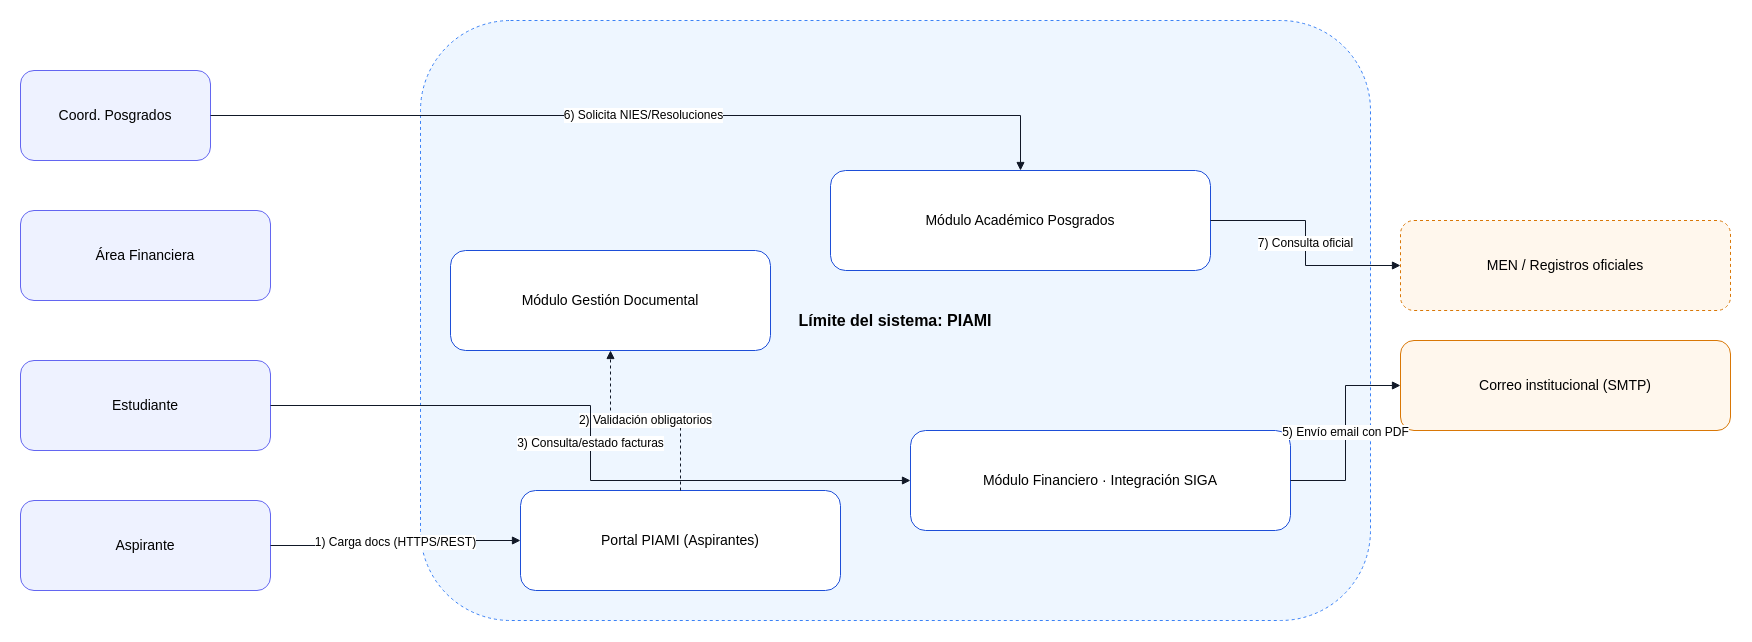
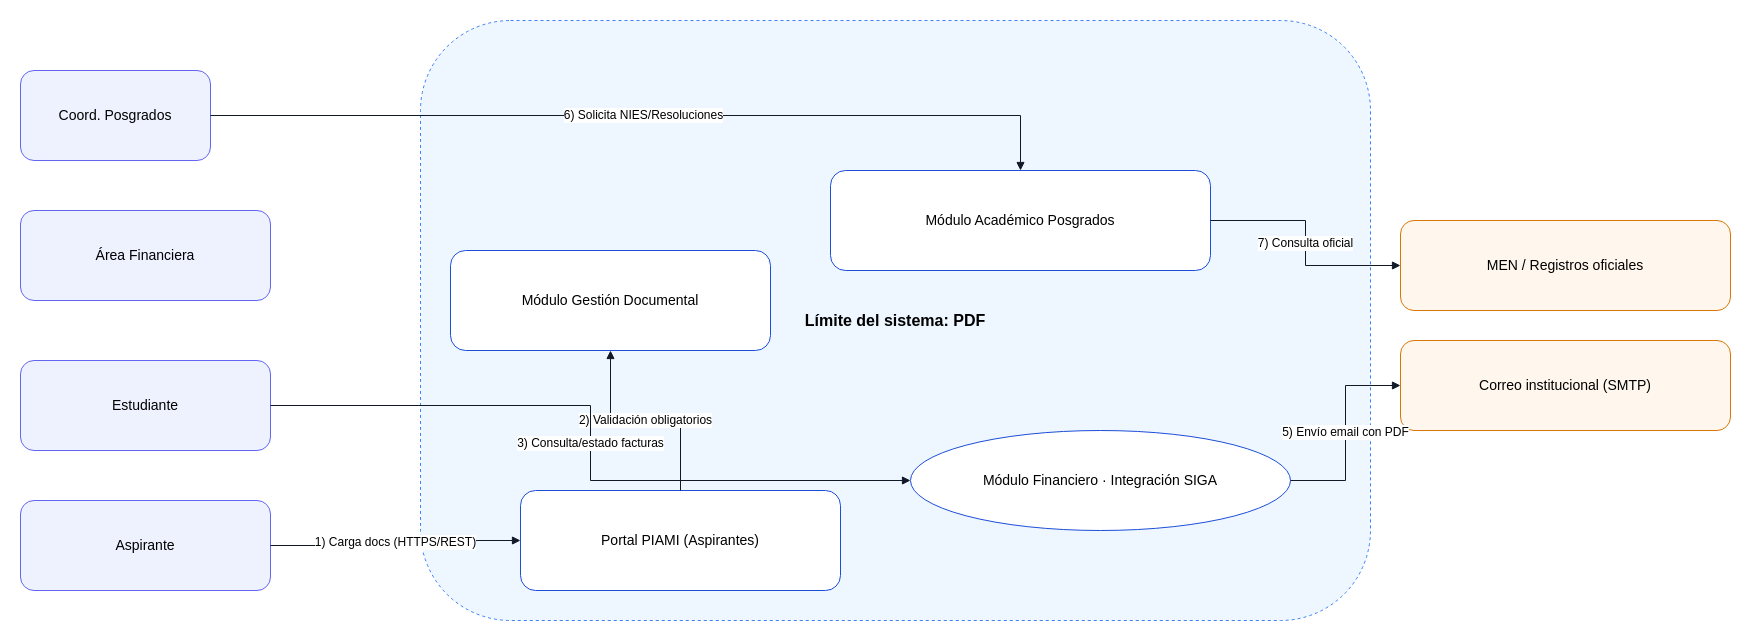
node "MEN / Registros oficiales": style dashed -> solid
node "Límite del sistema: PIAMI": label "Límite del sistema: PIAMI" -> "Límite del sistema: PDF"
edge "Portal PIAMI (Aspirantes)" -> "Módulo Gestión Documental": style dashed -> solid
node "Módulo Financiero · Integración SIGA": shape rounded rectangle -> ellipse
